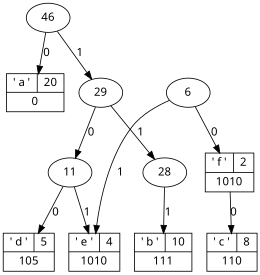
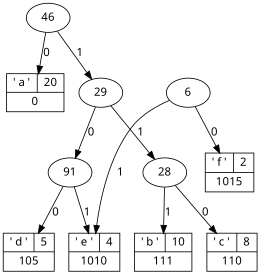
node "11": label "11" -> "91"
node "' f '": text "1010" -> "1015"
edge "' f '" -> "' c '": now "28" -> "' c '"
